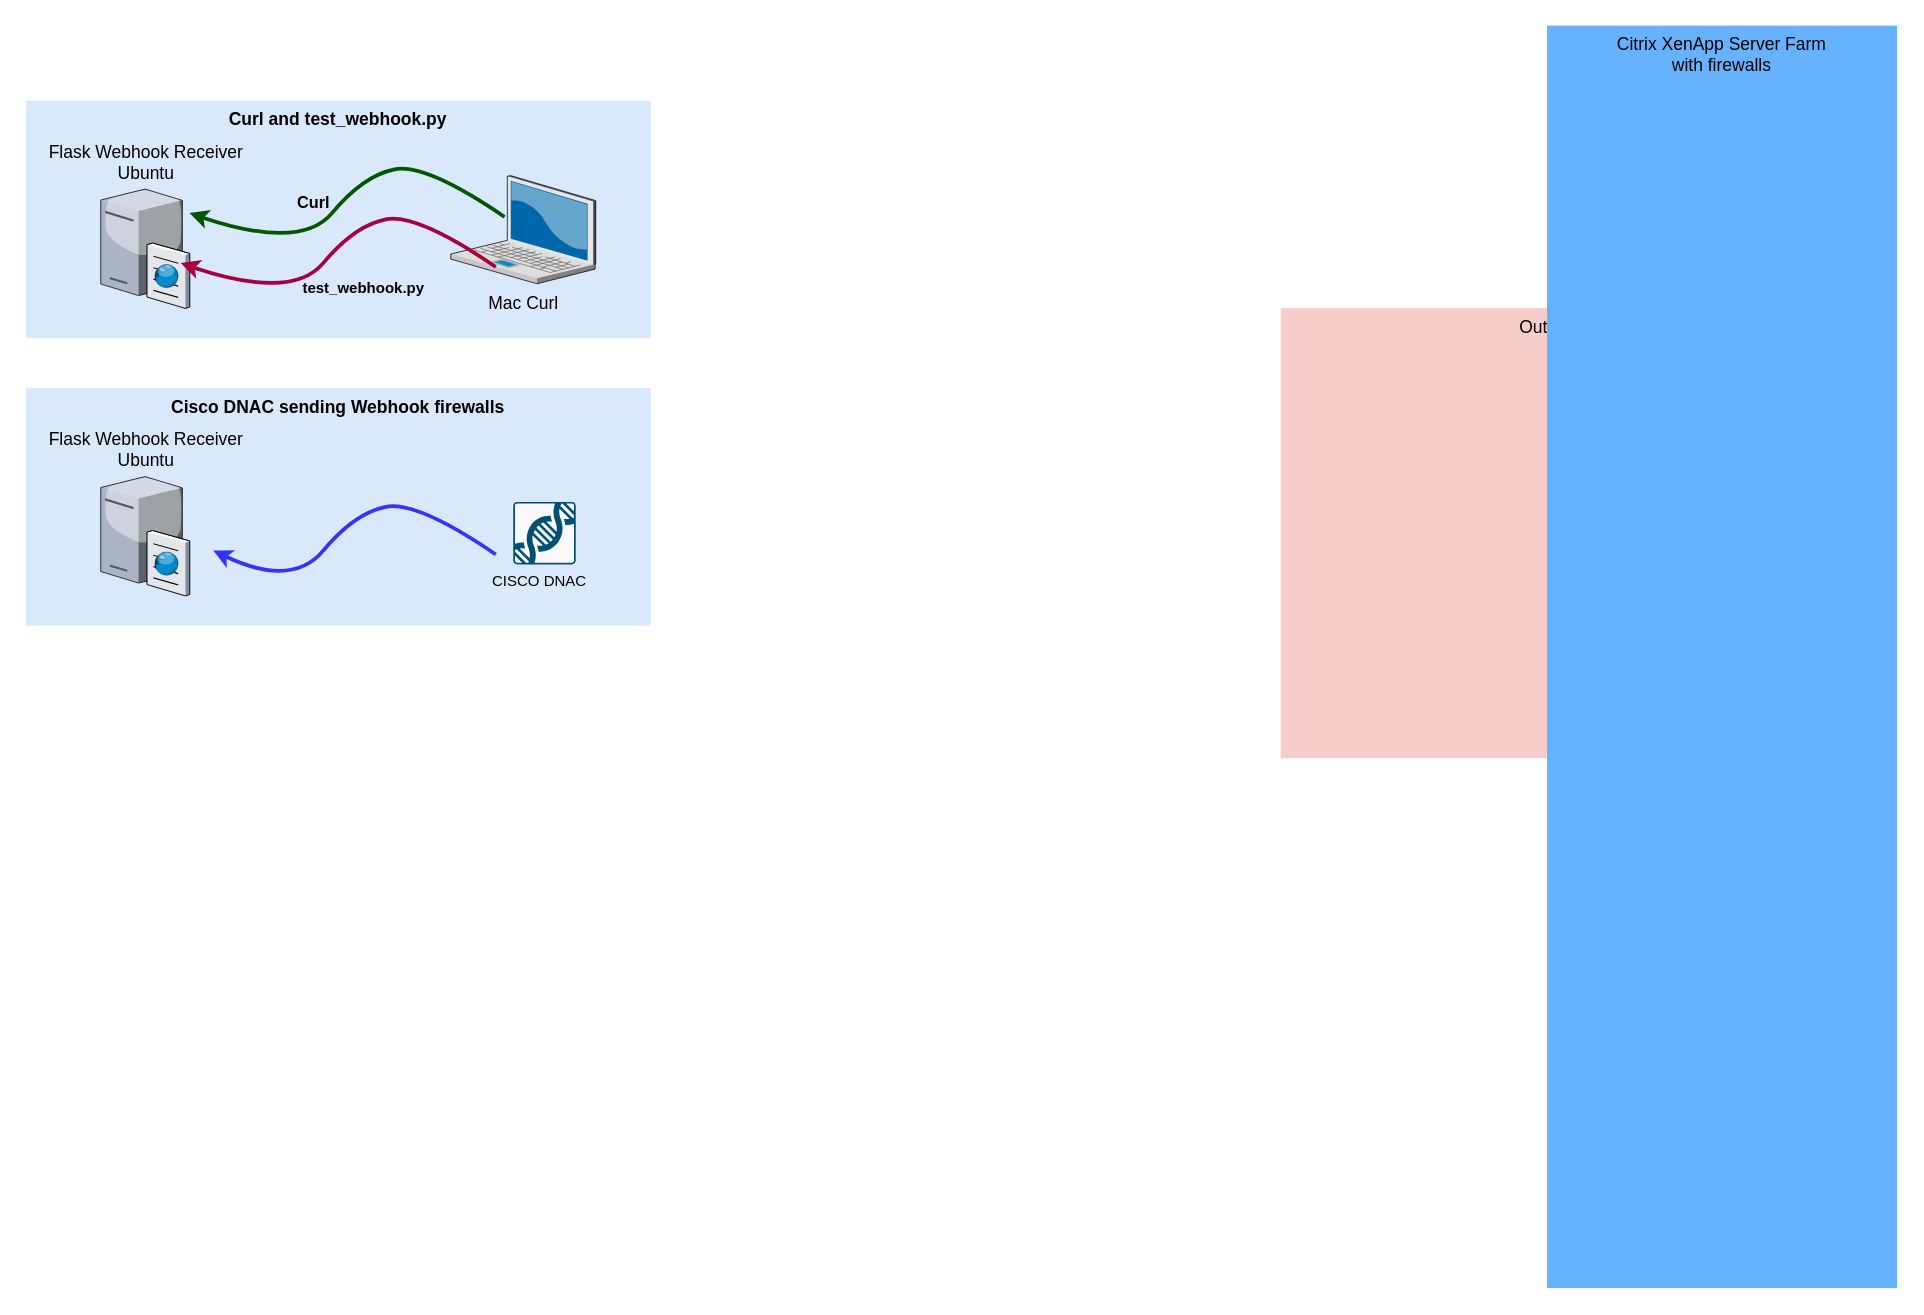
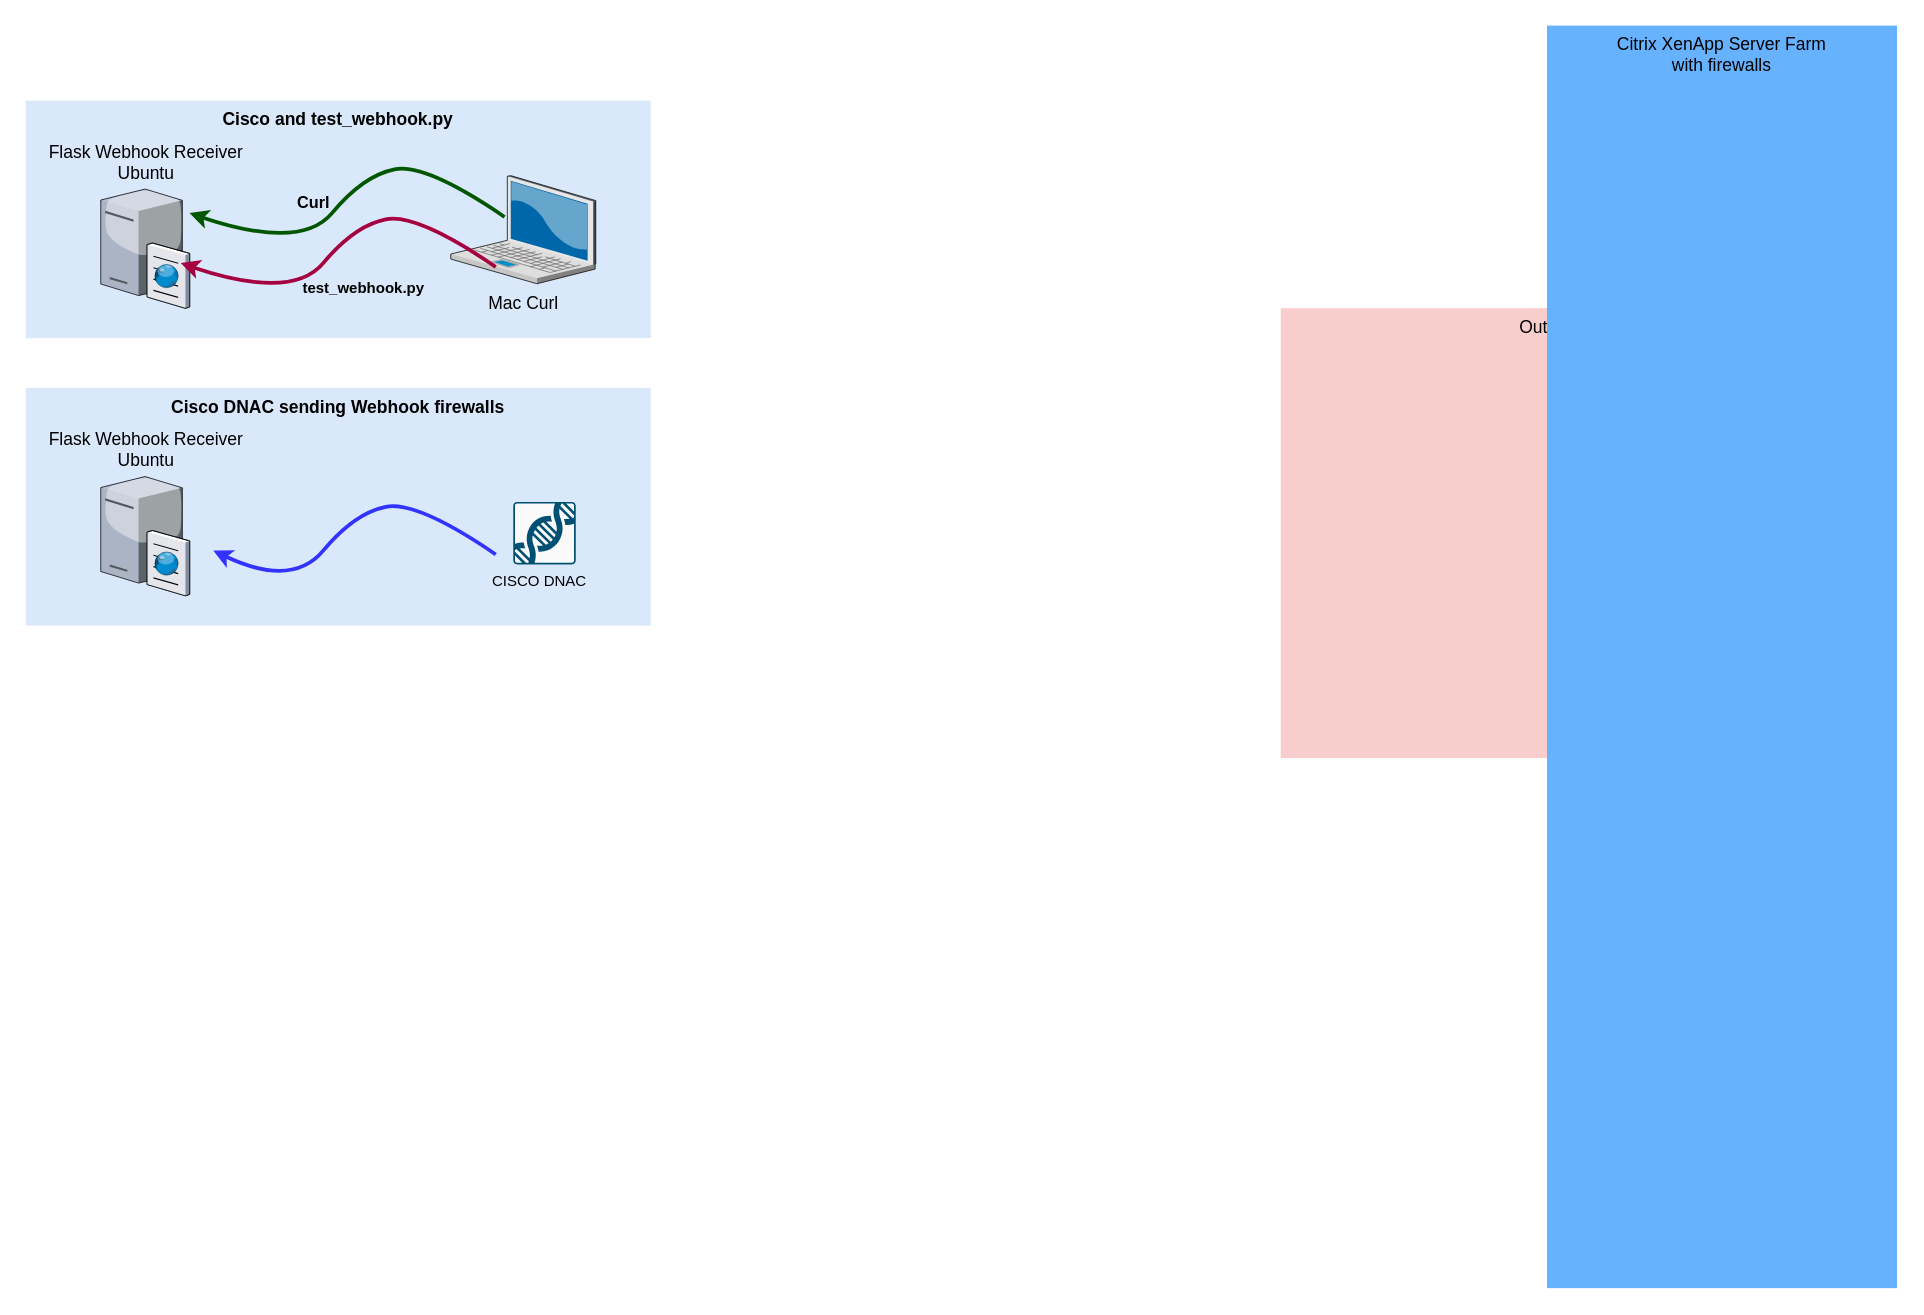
node "Curl and test_webhook.py": label "Curl and test_webhook.py" -> "Cisco and test_webhook.py"
